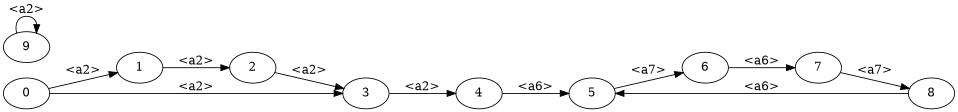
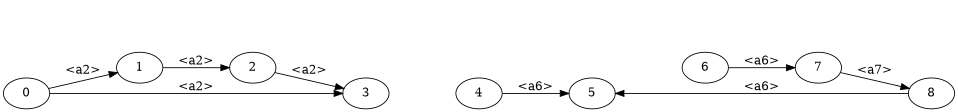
node "9": removed
edge "5" -> "6": removed, label "<a7>"
edge "3" -> "4": removed, label "<a2>"
